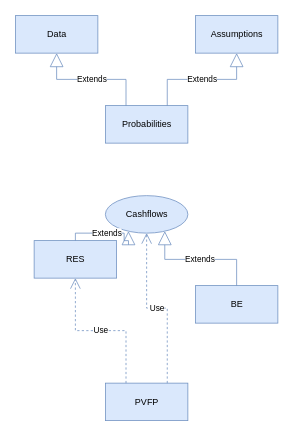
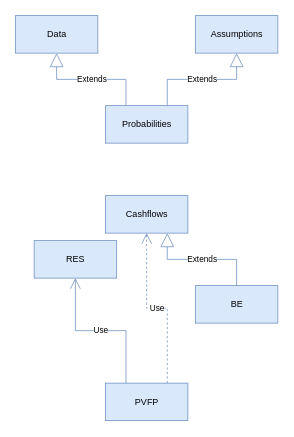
node "Cashflows": shape ellipse -> rectangle
edge "RES" -> "Cashflows": removed, label "Extends"
edge "PVFP" -> "RES": style dashed -> solid
